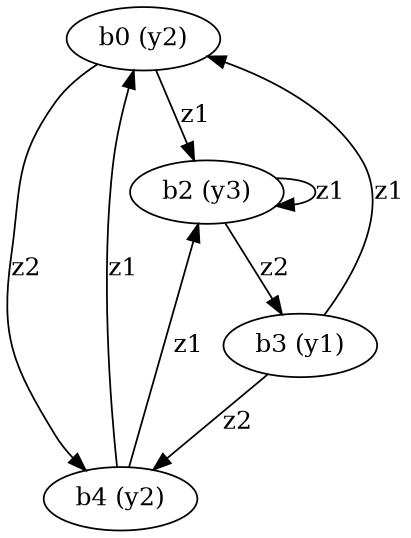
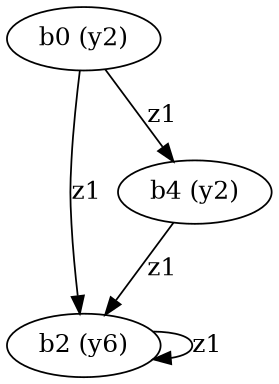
node "b2 (y3)": label "b2 (y3)" -> "b2 (y6)"
edge "b0 (y2)" -> "b4 (y2)": label "z2" -> "z1"
edge "b4 (y2)" -> "b0 (y2)": removed, label "z1"
node "b3 (y1)": removed
